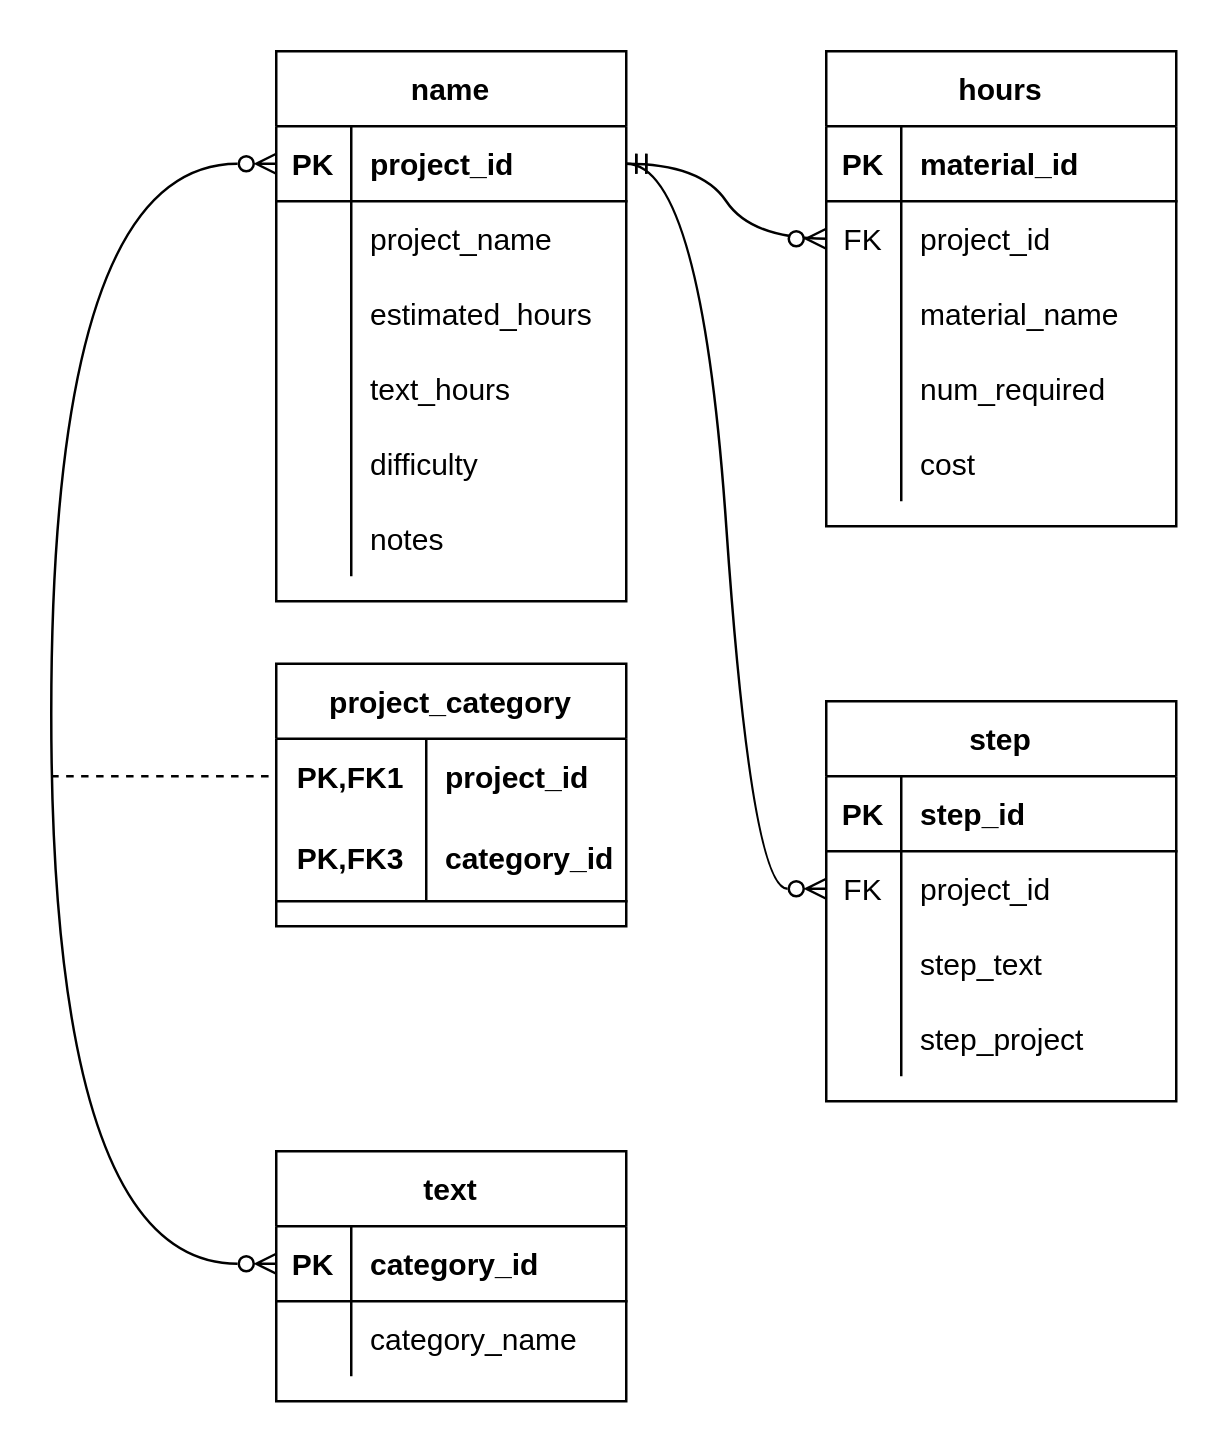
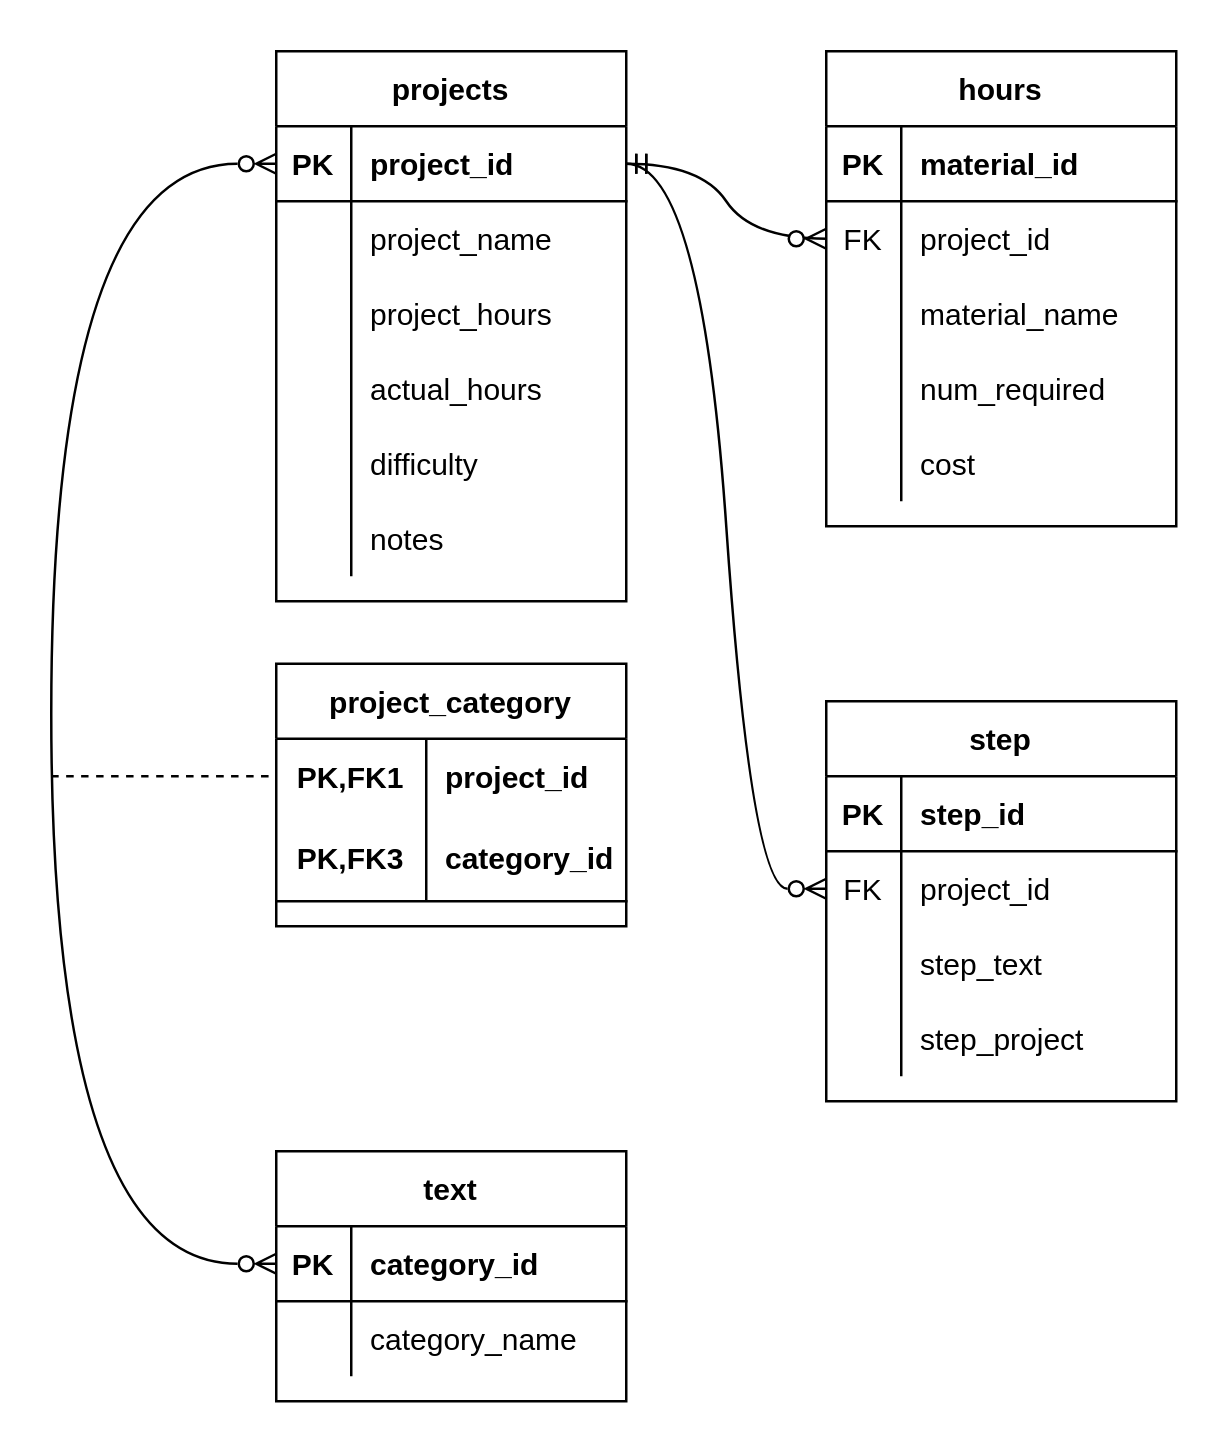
node "name": label "name" -> "projects"
node "estimated_hours": label "estimated_hours" -> "project_hours"
node "text_hours": label "text_hours" -> "actual_hours"
